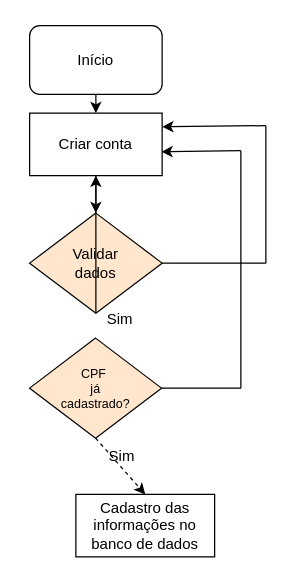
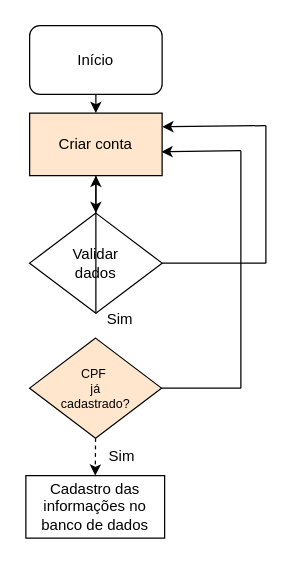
node "Criar conta": fillcolor #ffffff -> #ffe6cc
node "Validar dados": fillcolor #ffe6cc -> #ffffff
node "Cadastro das informações no banco de dados": moved (145, 526) -> (95, 507)
